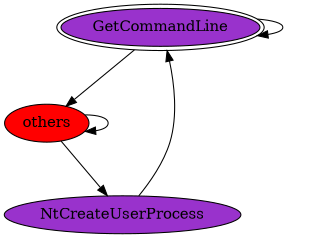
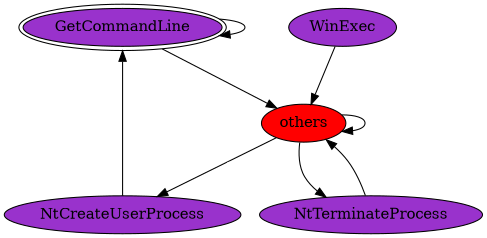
node "WinExec": added
node "NtTerminateProcess": added
